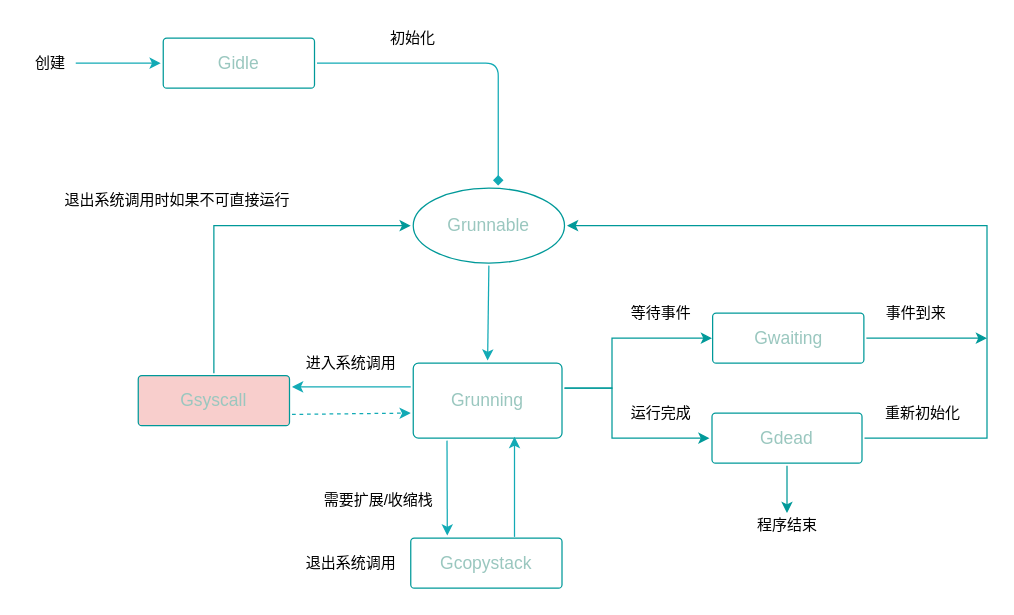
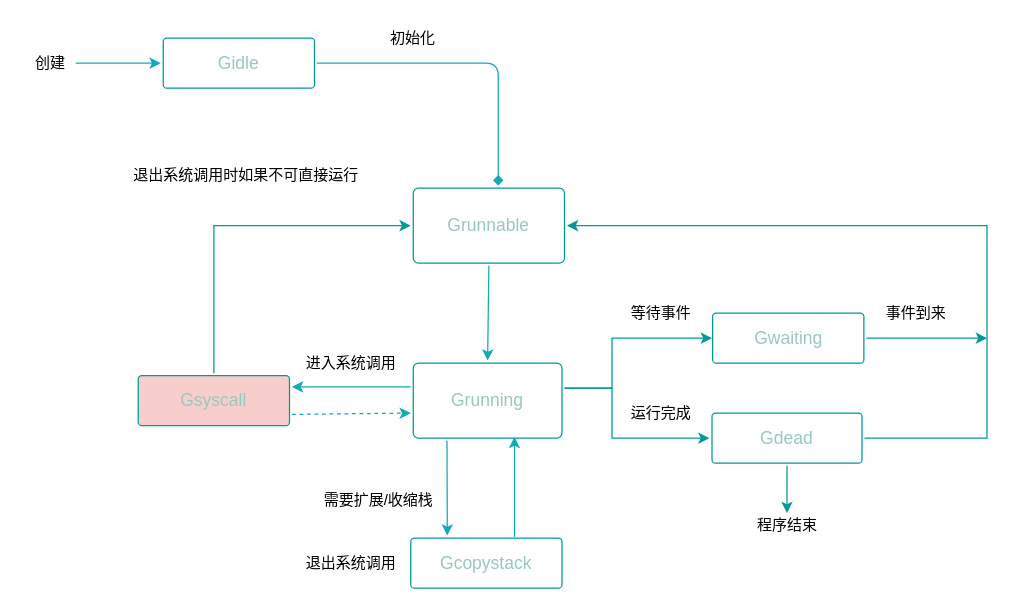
node "退出系统调用时如果不可直接运行": moved (177, 201) -> (246, 176)
node "Grunnable": shape ellipse -> rounded rectangle
node "重新初始化": removed
